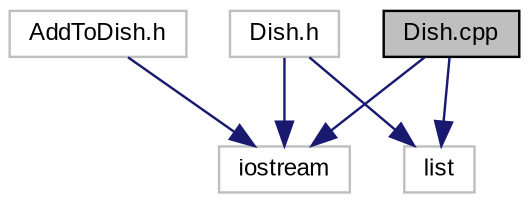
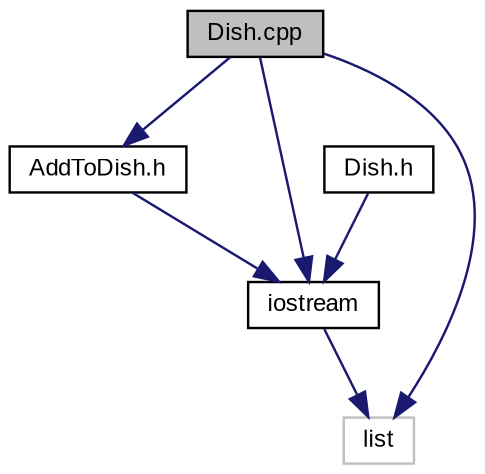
node "AddToDish.h": color grey75 -> black
node "Dish.h": color grey75 -> black
edge "Dish.cpp" -> "AddToDish.h": added
edge "Dish.h" -> "list": now "iostream" -> "list"
node "iostream": color grey75 -> black
